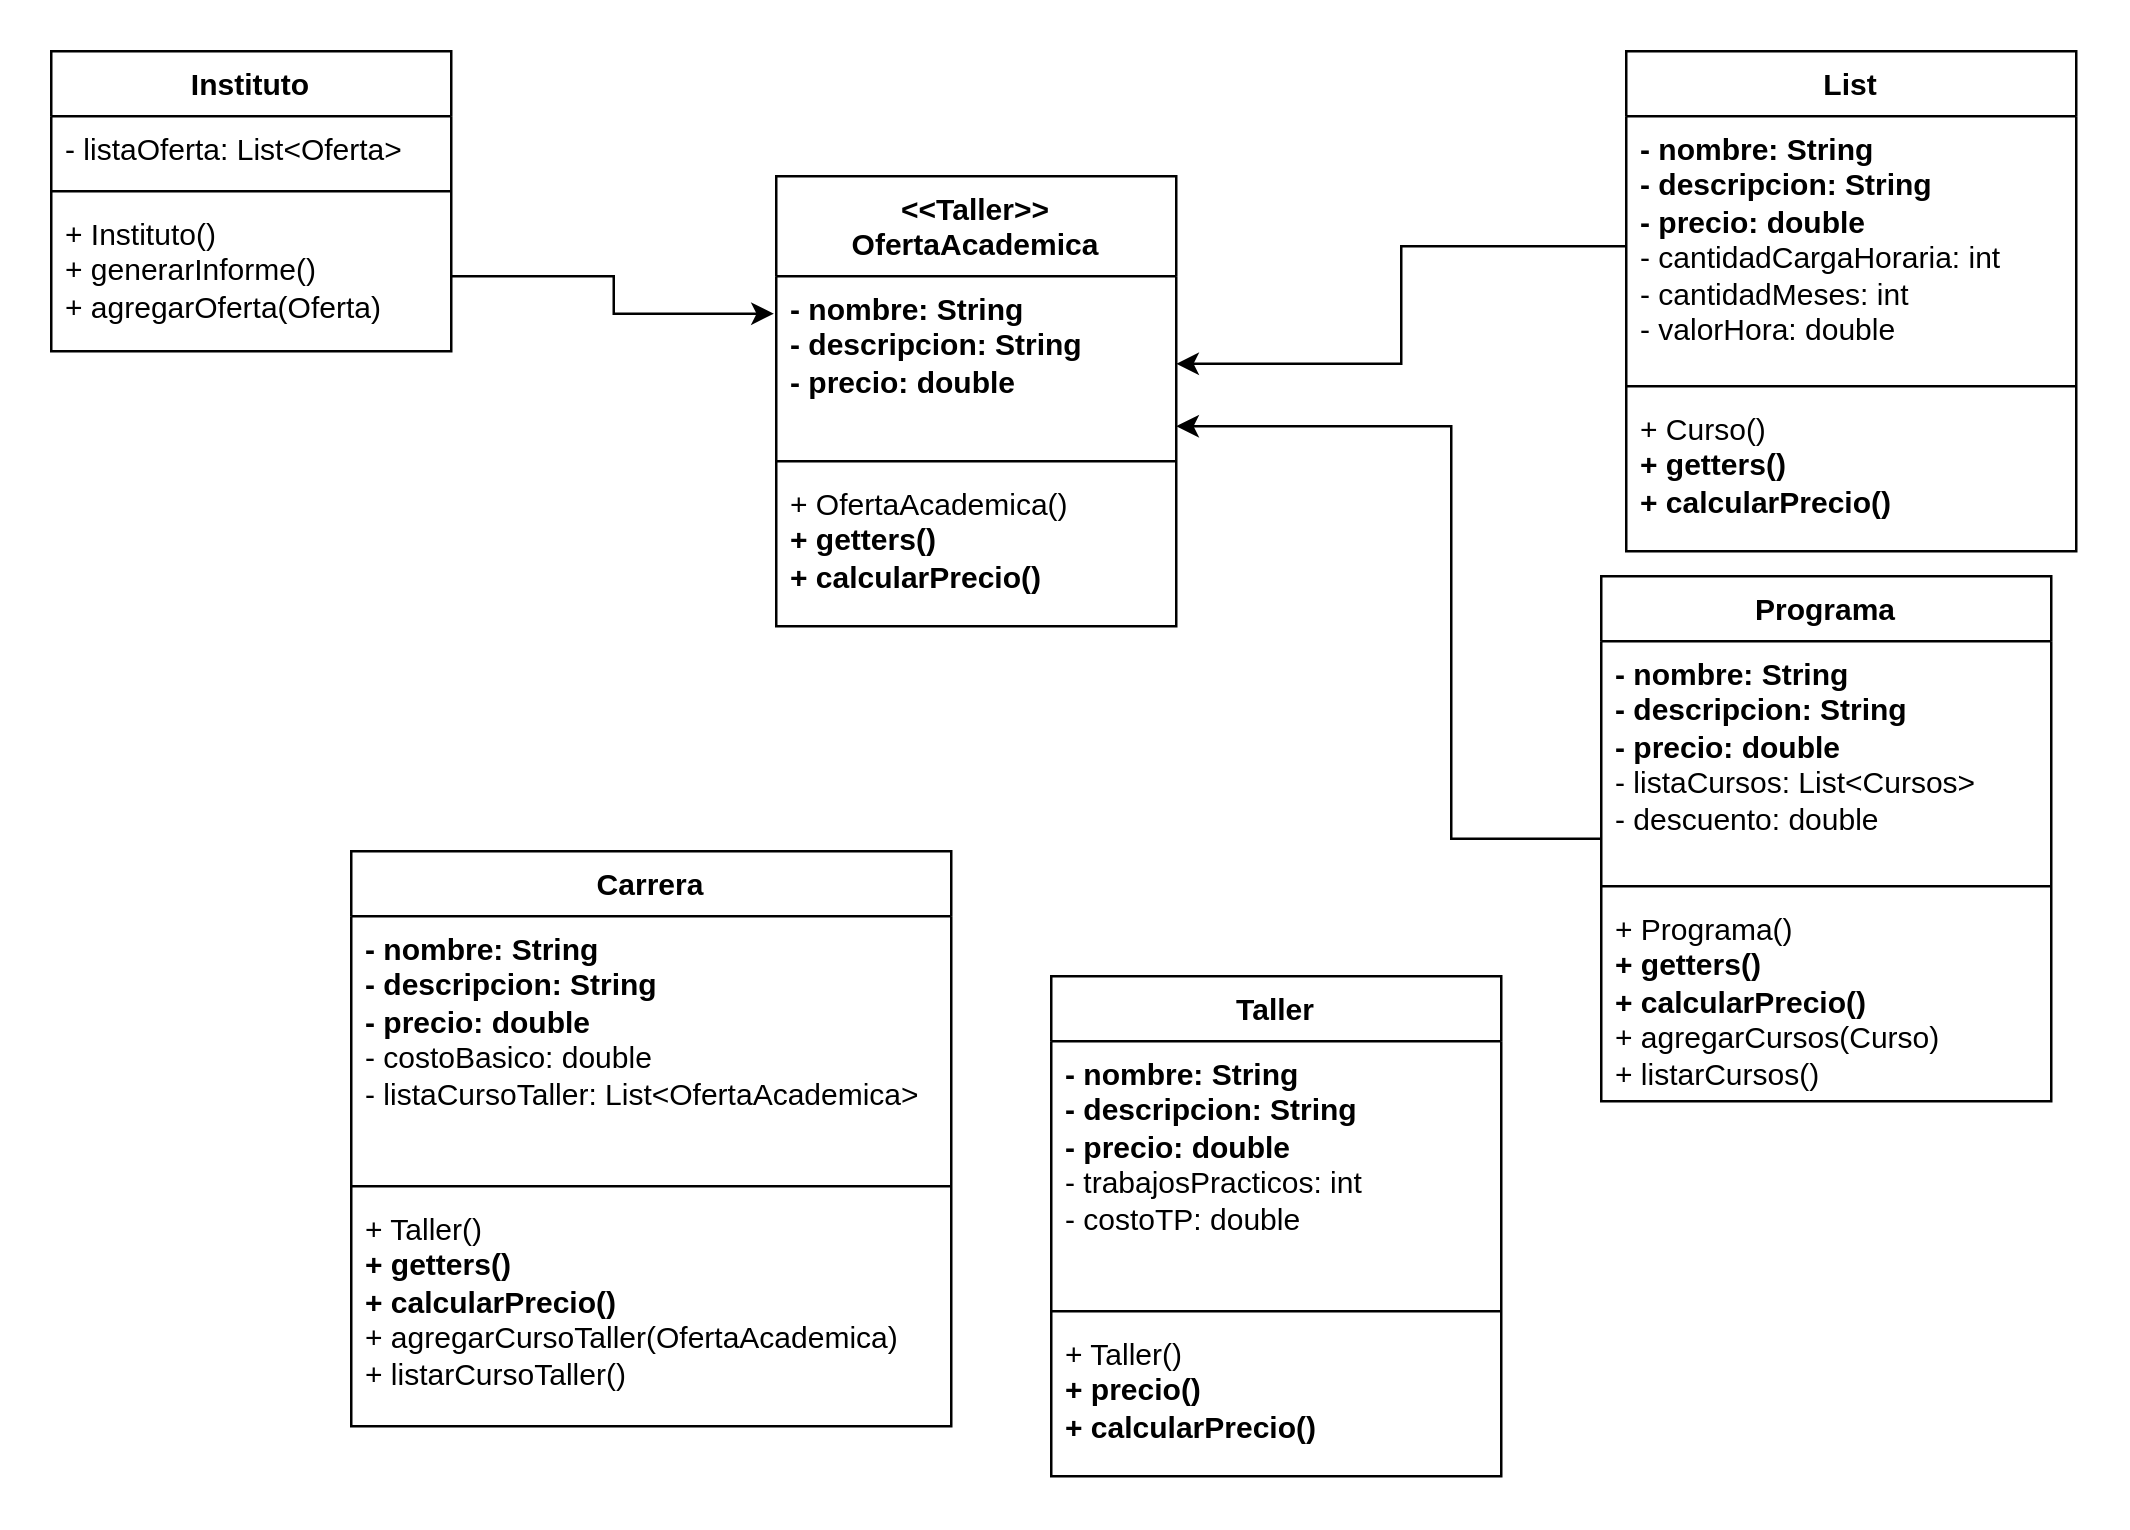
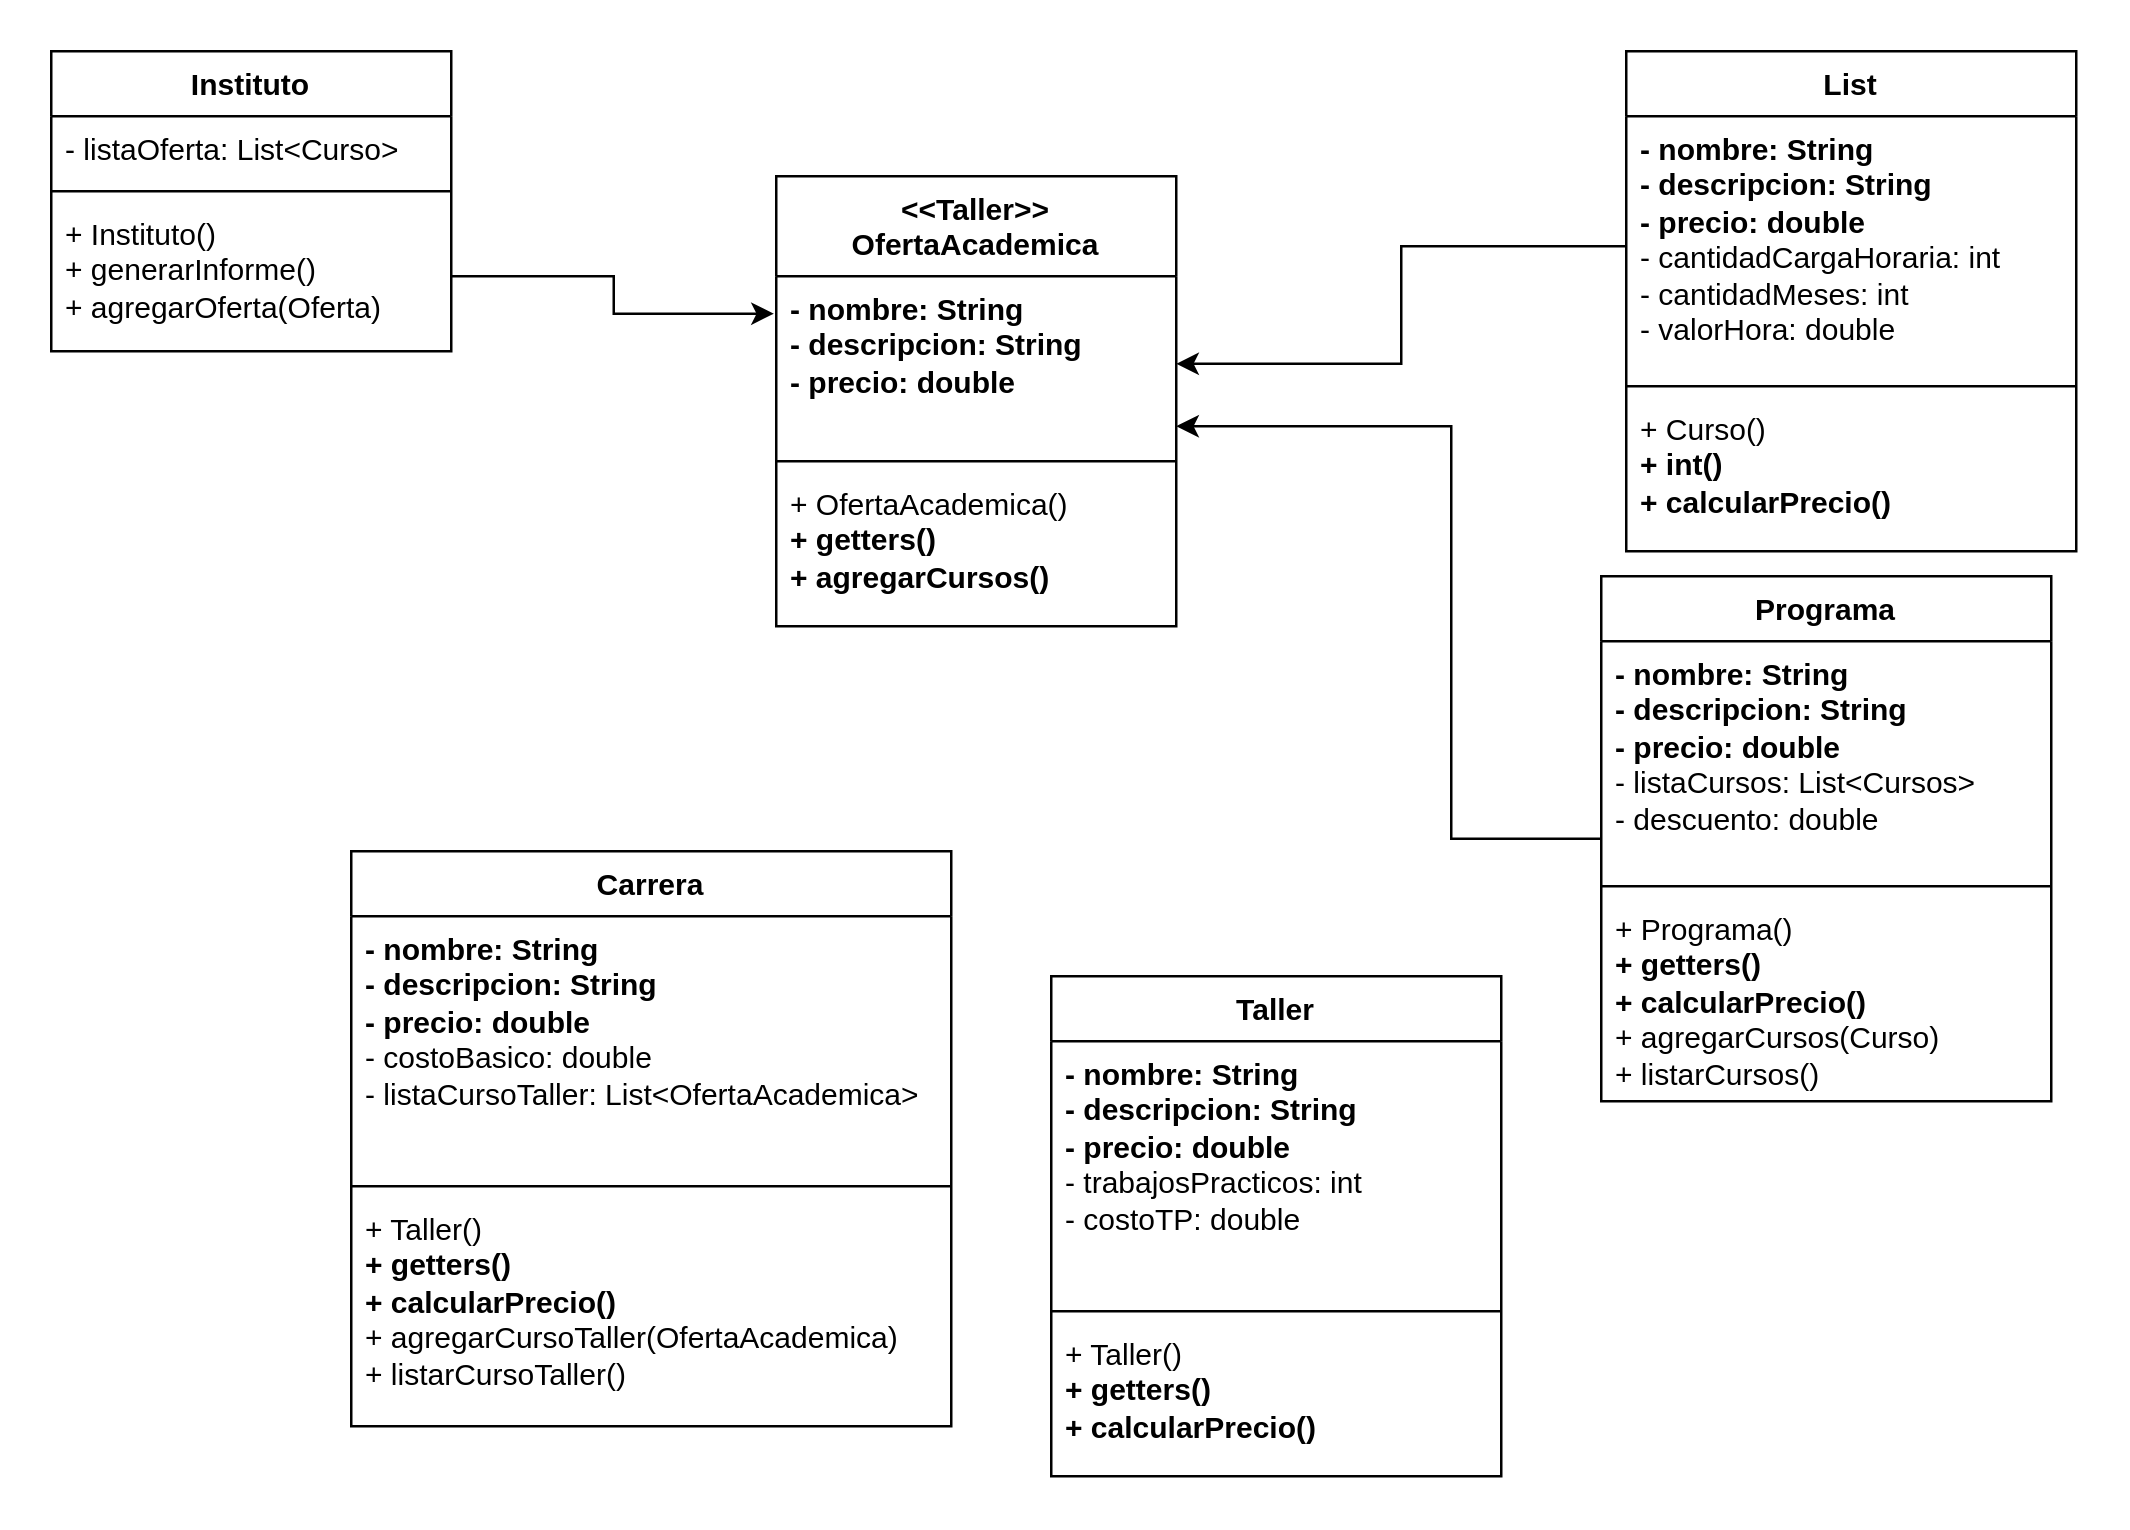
node "- listaOferta: List<Oferta>": label "- listaOferta: List<Oferta>" -> "- listaOferta: List<Curso>"
node "+ Curso()+ getters()+ calcularPrecio()": label "+ Curso()+ getters()+ calcularPrecio()" -> "+ Curso()+ int()+ calcularPrecio()"
node "+ OfertaAcademica() + getters() + calcularPrecio()": label "+ OfertaAcademica() + getters() + calcularPrecio()" -> "+ OfertaAcademica() + getters() + agregarCursos()"
node "+ Taller()+ precio()+ calcularPrecio()": label "+ Taller()+ precio()+ calcularPrecio()" -> "+ Taller()+ getters()+ calcularPrecio()"
